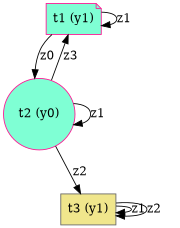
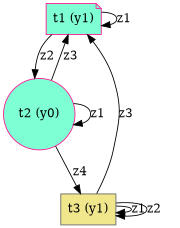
edge "t1 (y1)" -> "t2 (y0)": label "z0" -> "z2"
edge "t3 (y1)" -> "t1 (y1)": added, label "z3"
edge "t2 (y0)" -> "t3 (y1)": label "z2" -> "z4"
